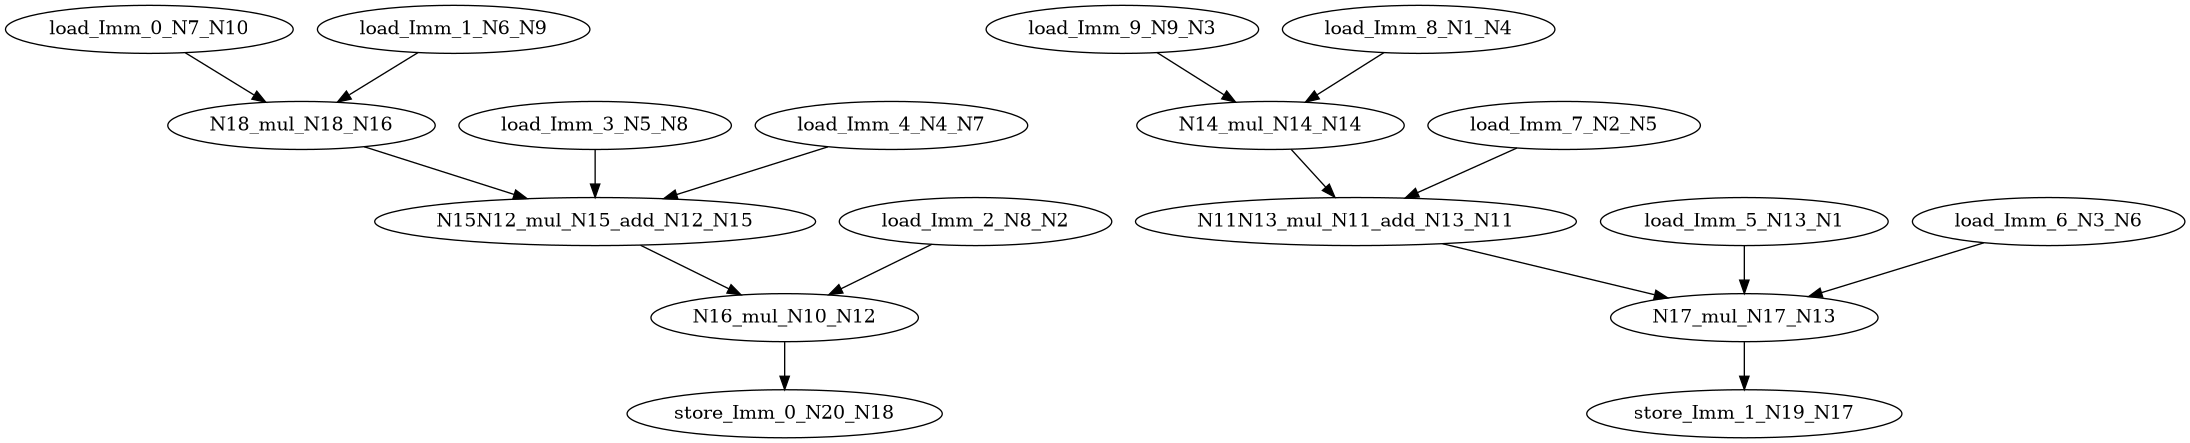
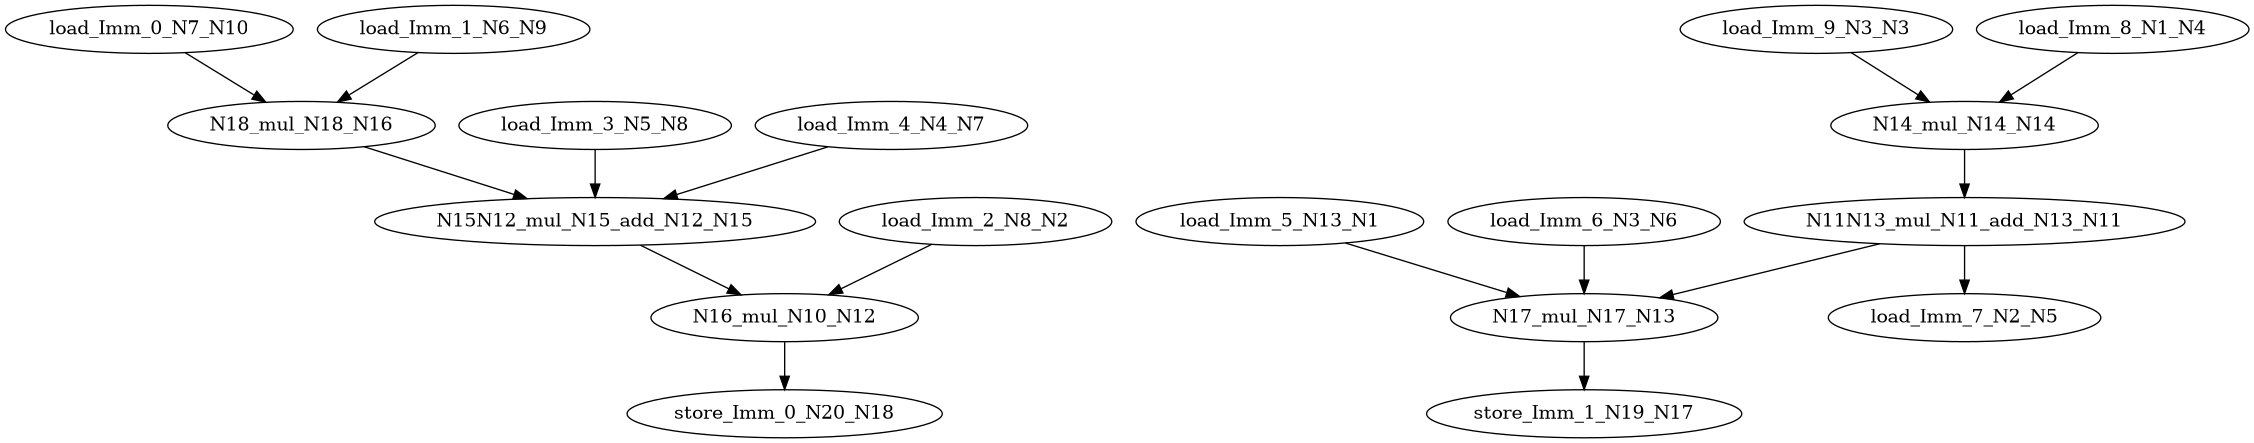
node "load_Imm_9_N9_N3": label "load_Imm_9_N9_N3" -> "load_Imm_9_N3_N3"
edge "load_Imm_7_N2_N5" -> "N11N13_mul_N11_add_N13_N11": reversed
